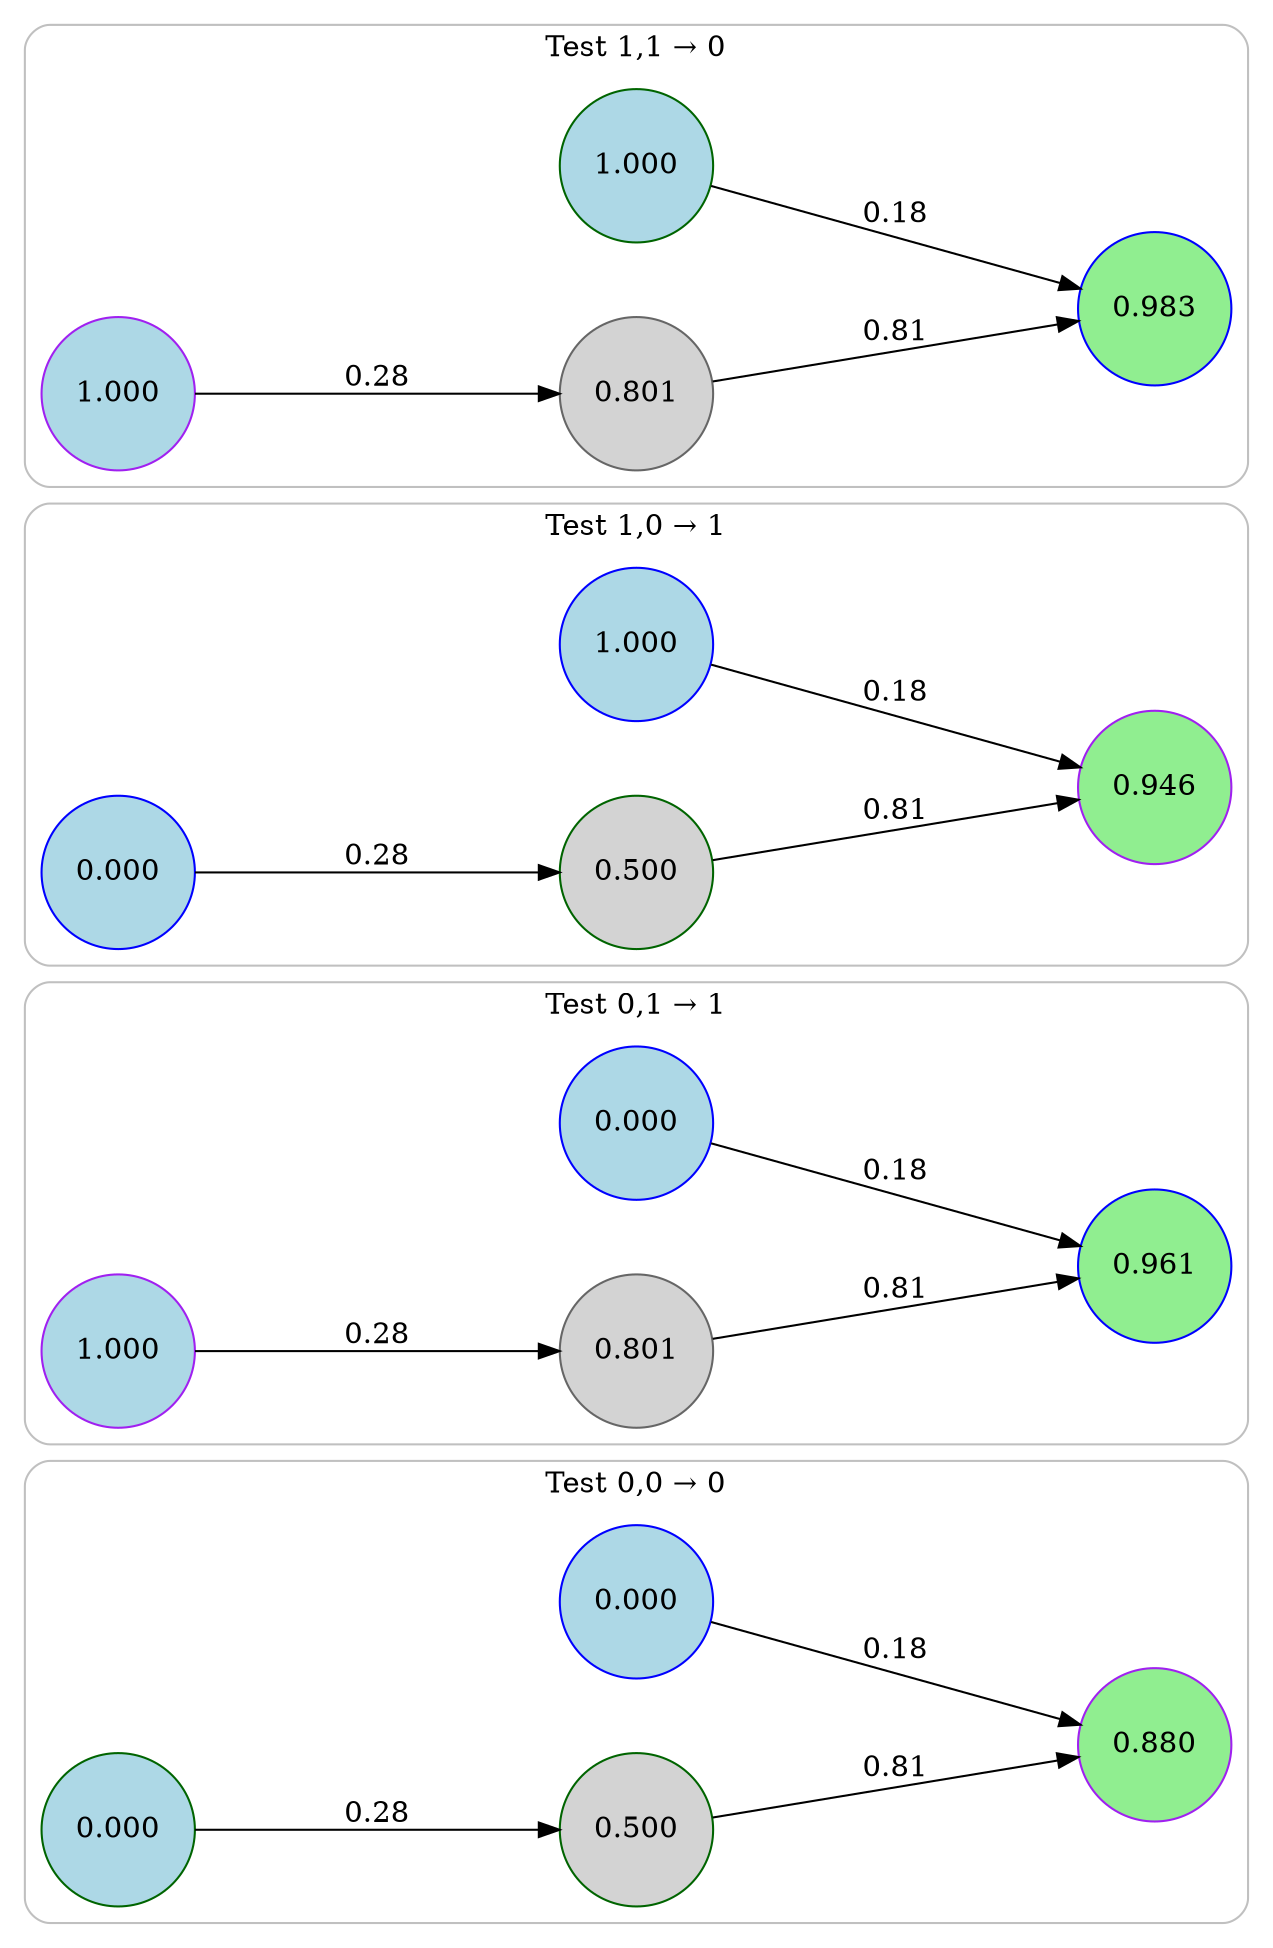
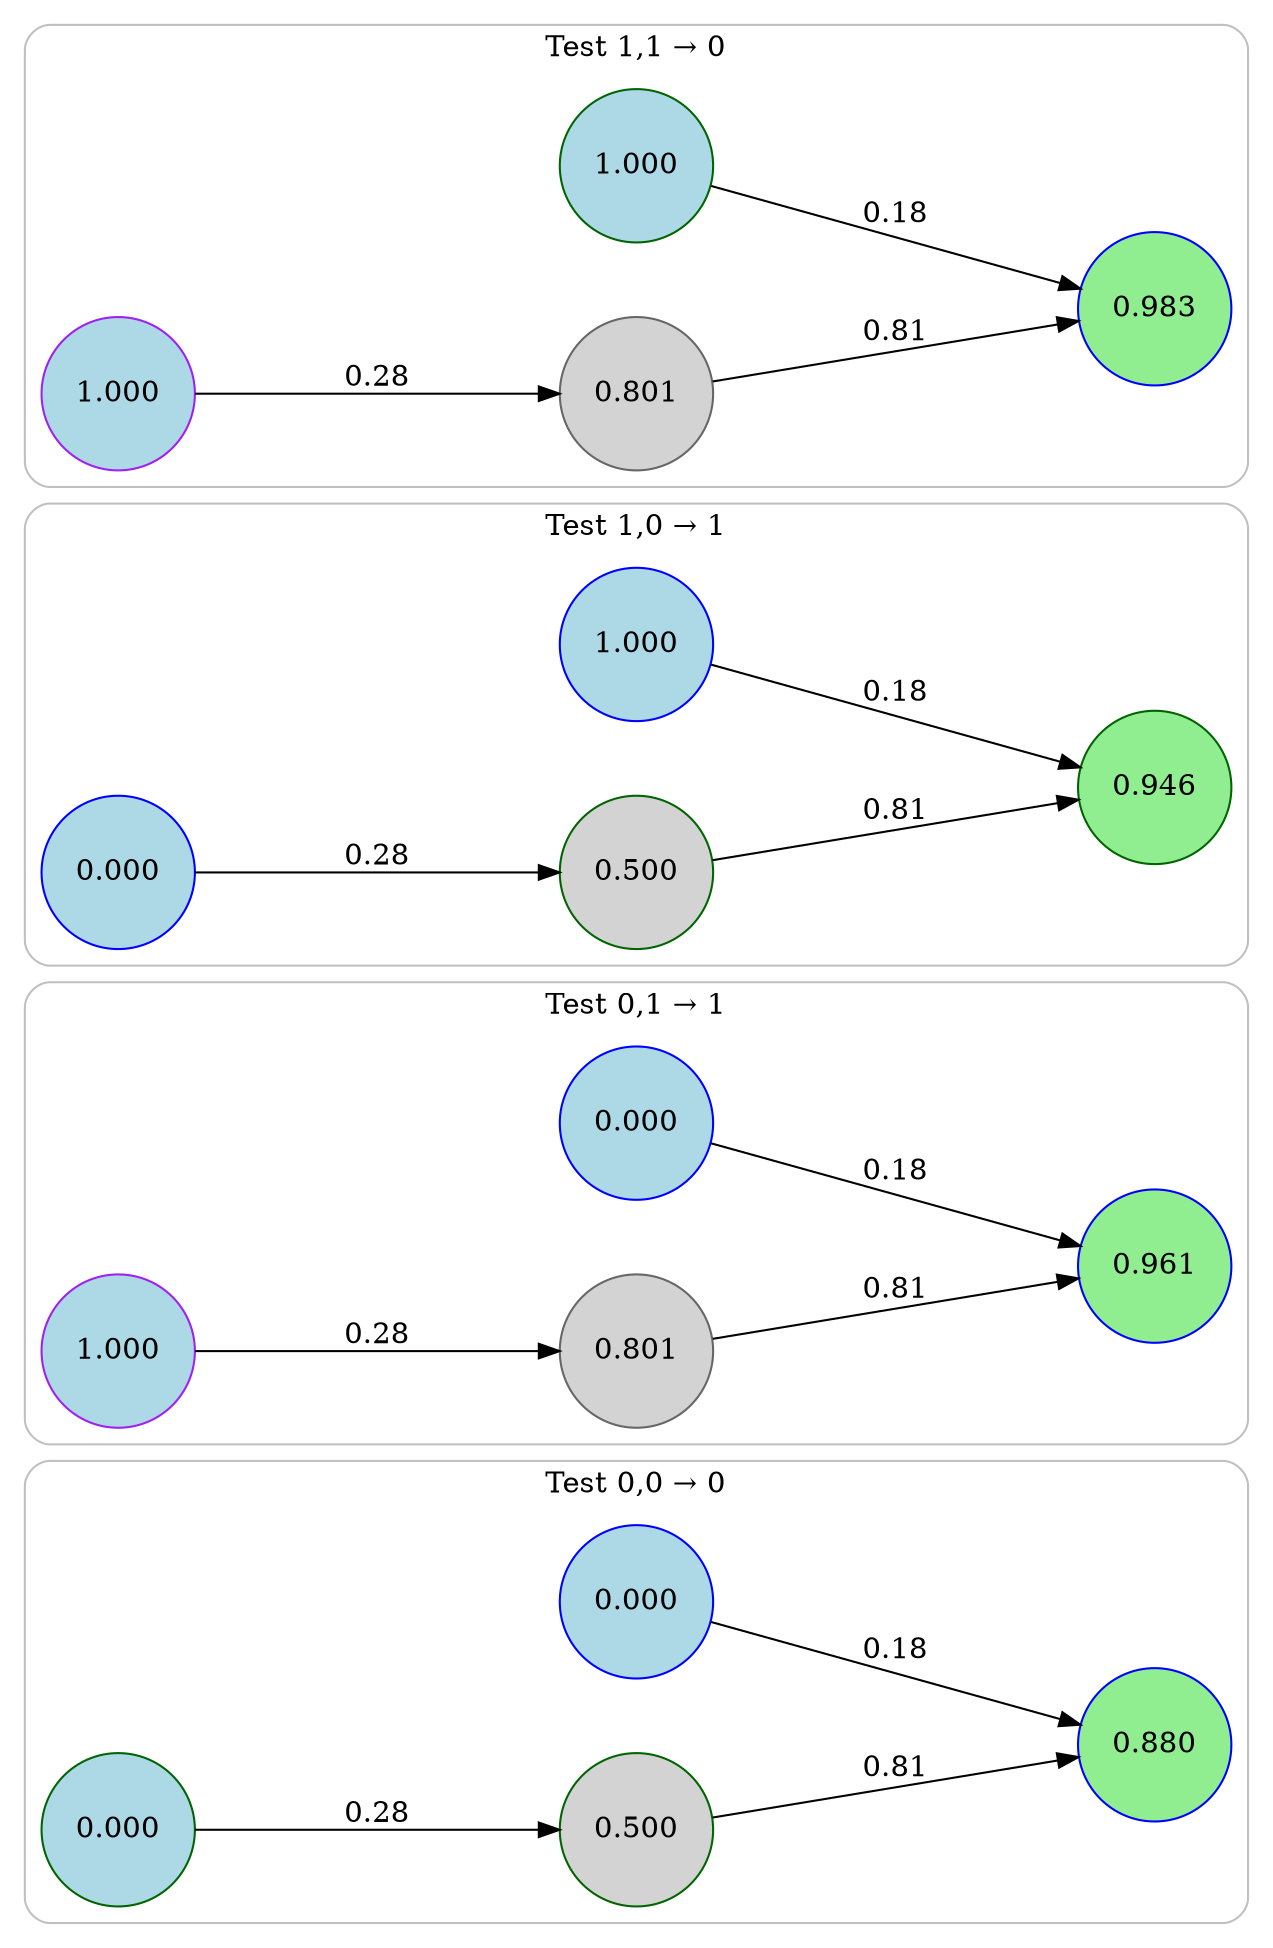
node "0.946": color purple -> darkgreen
node "0.880": color purple -> blue
